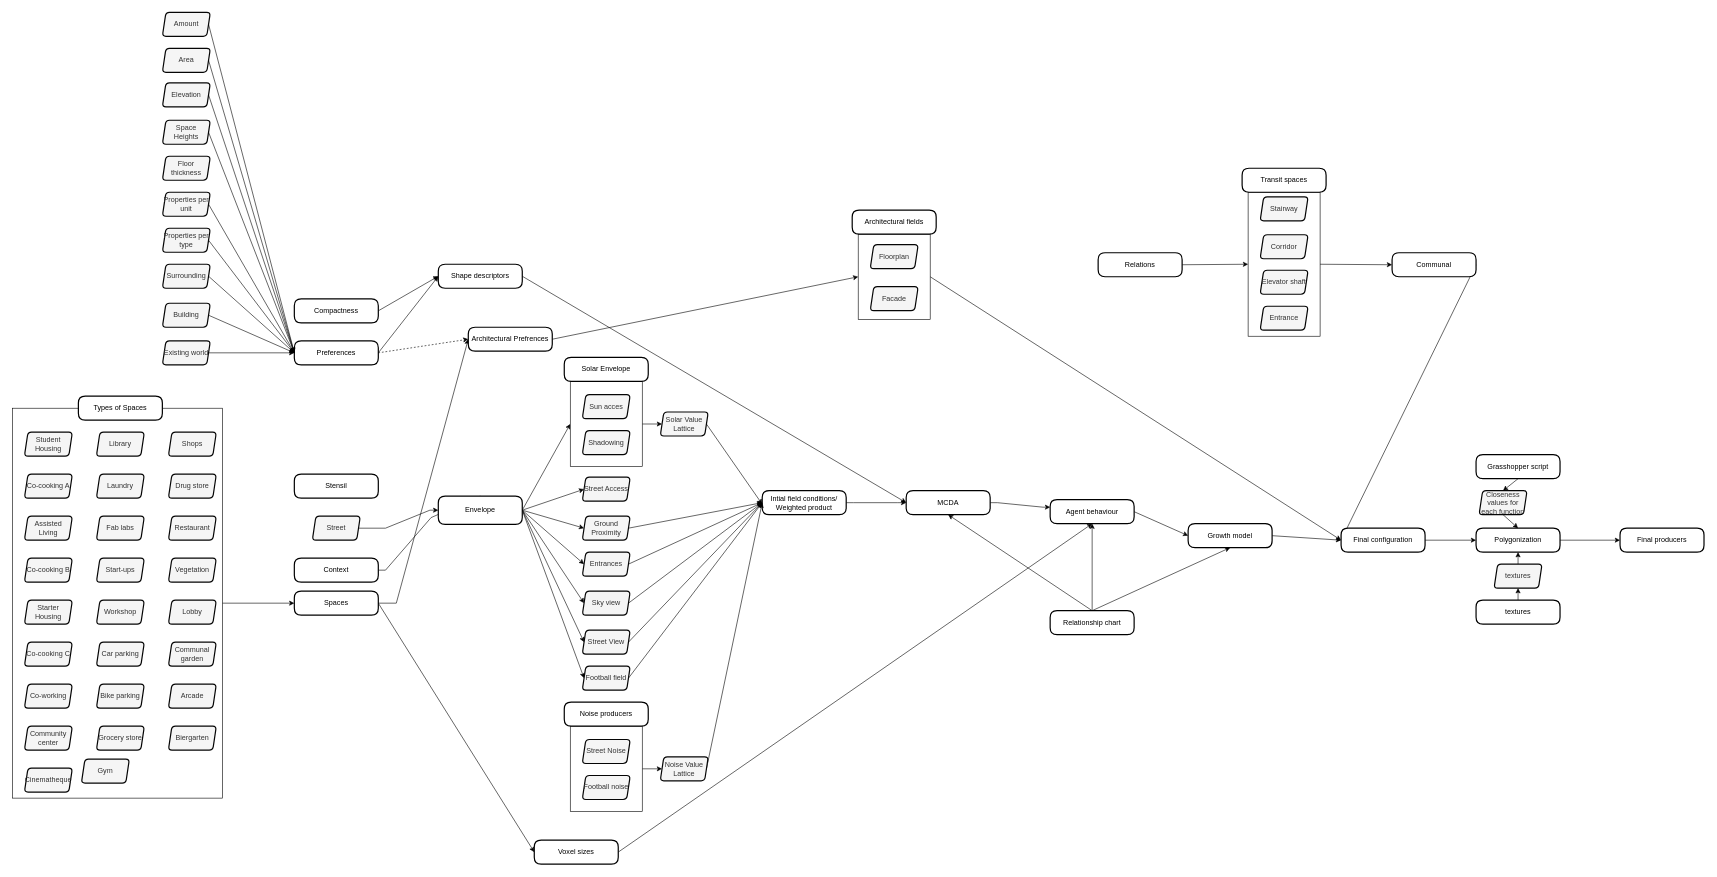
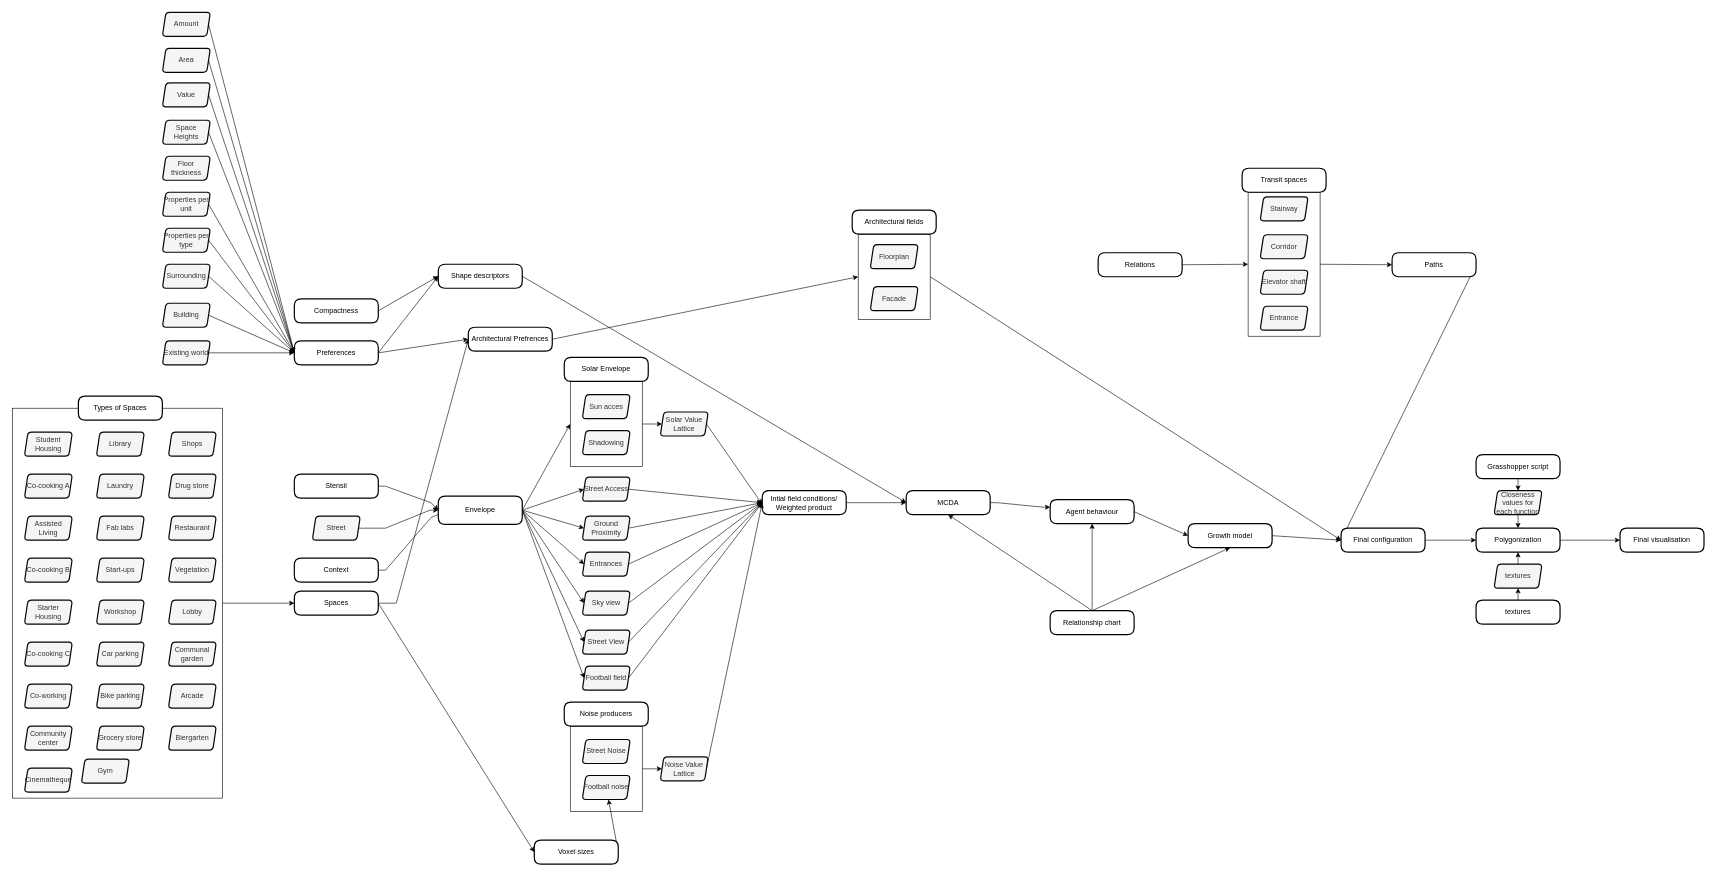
node "Elevation": label "Elevation" -> "Value"
node "Communal": label "Communal" -> "Paths"
edge "Preferences" -> "Architectural Prefrences": style dashed -> solid
edge "Stensil" -> "Envelope": added
edge "Street Access" -> "Intial field conditions/ Weighted product": added
node "Closeness values for each function": moved (1503, 503) -> (1518, 503)
node "Final producers": label "Final producers" -> "Final visualisation"
edge "Voxel sizes" -> "Agent behaviour": now "Voxel sizes" -> "Football noise"
